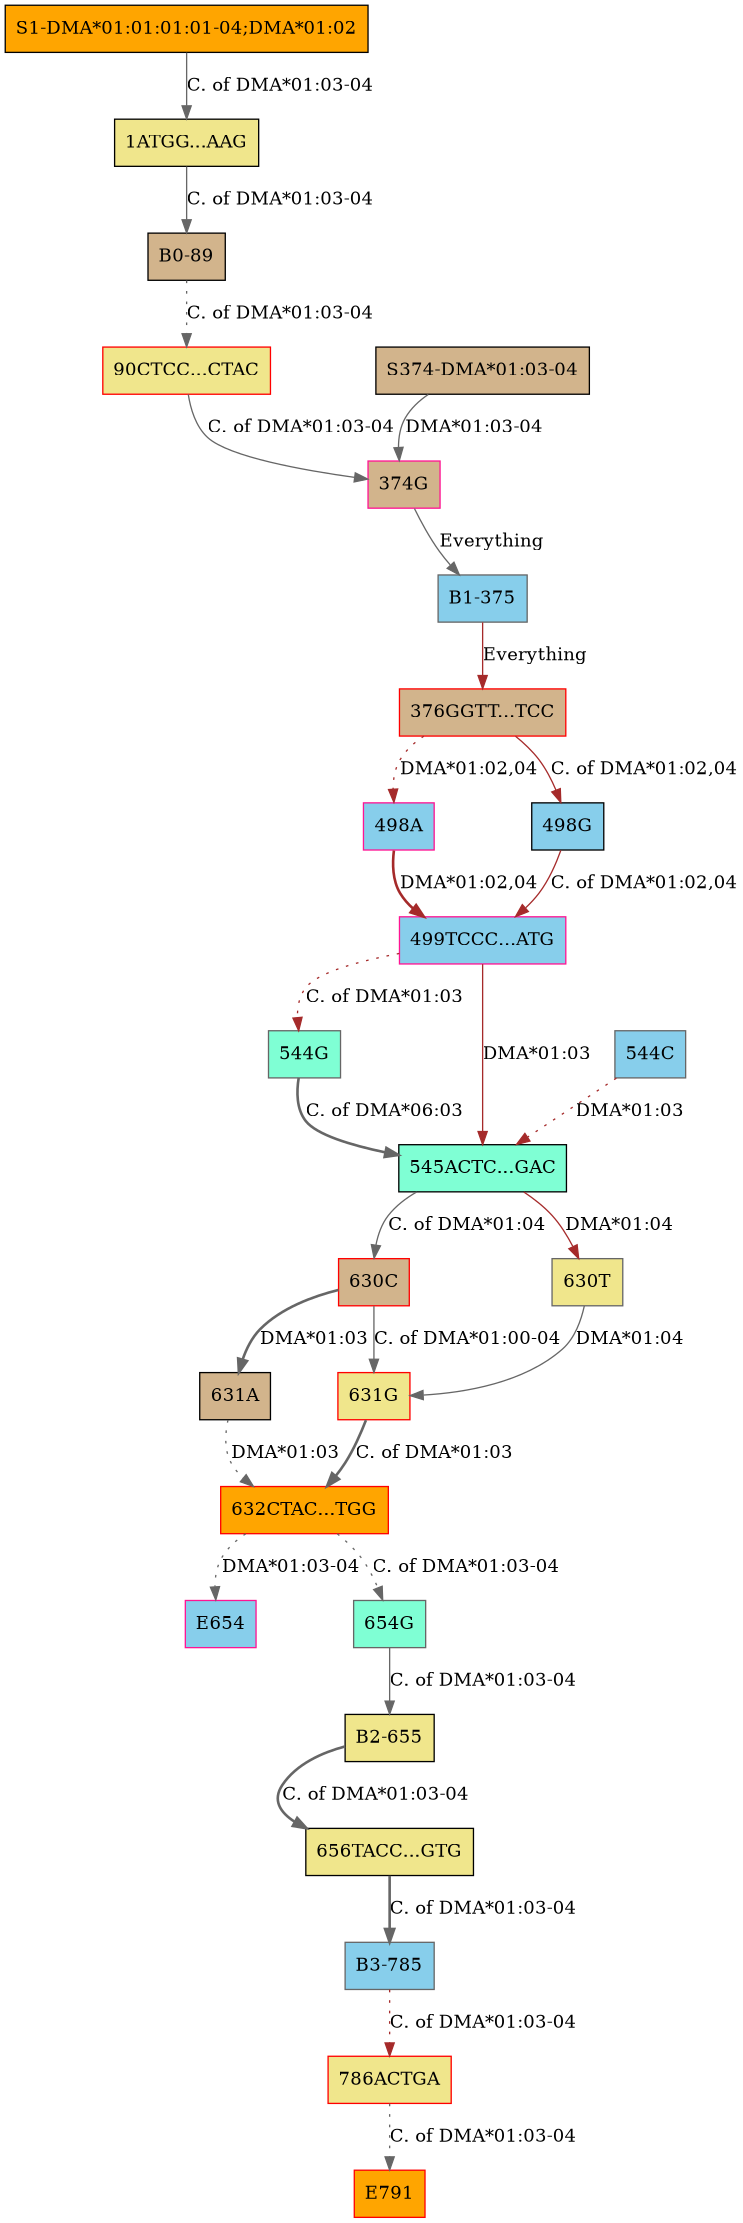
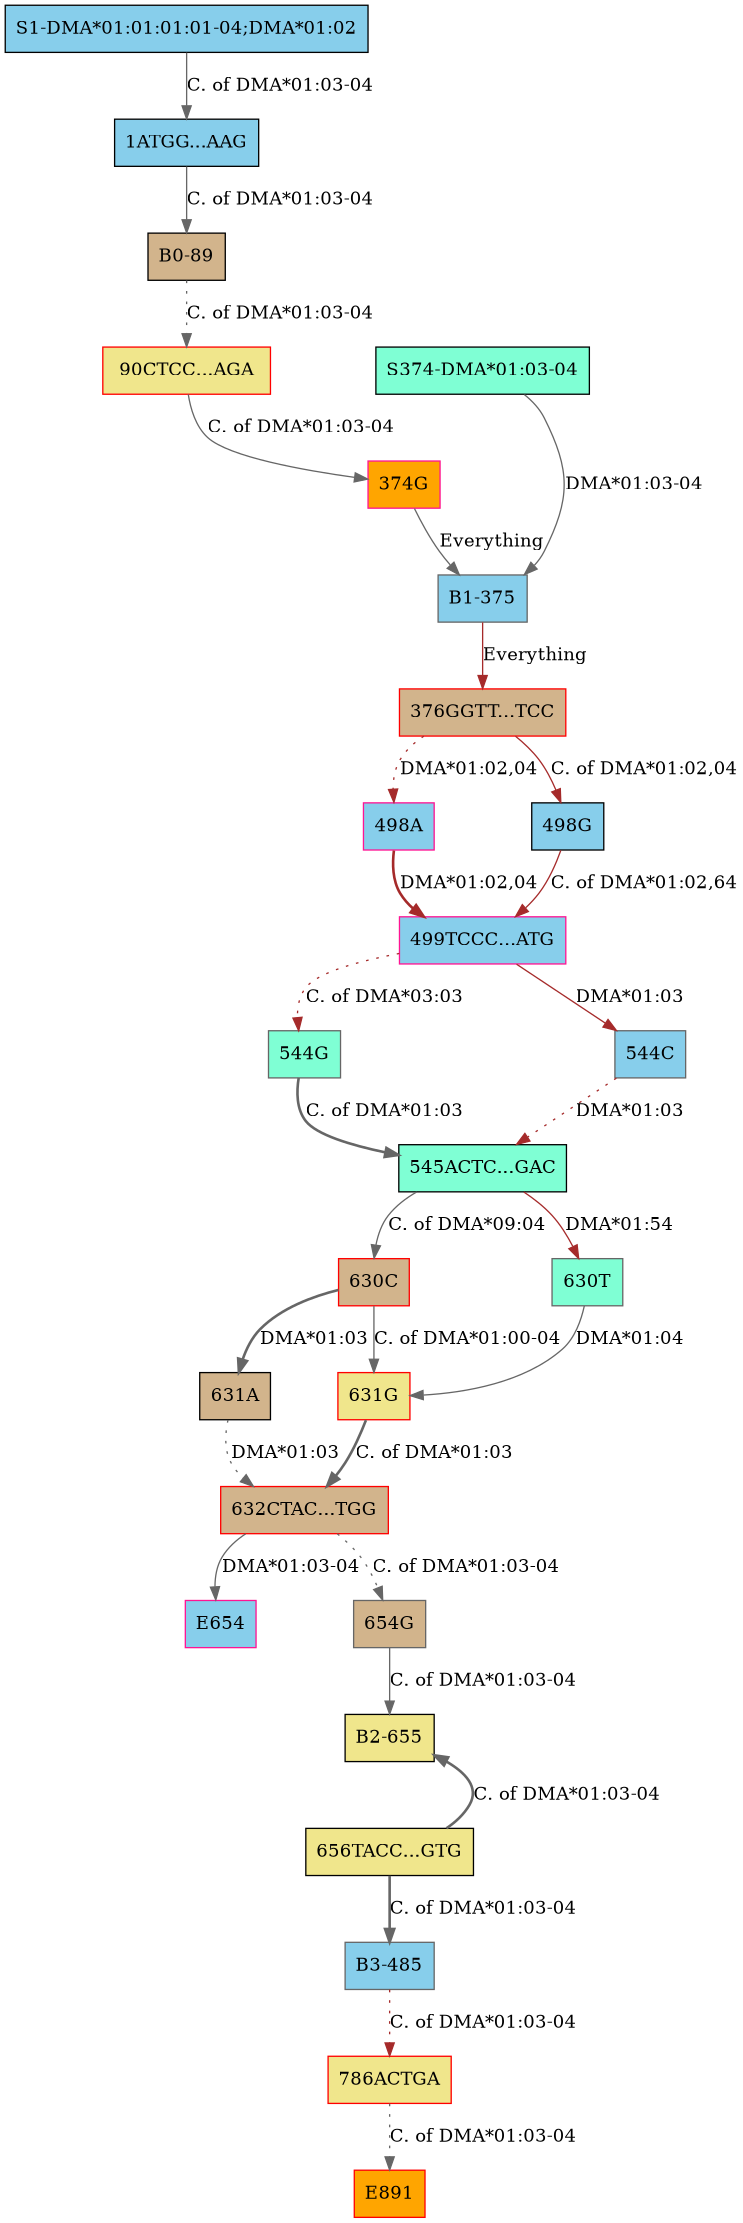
node "S1-DMA*01:01:01:01-04;DMA*01:02": fillcolor orange -> skyblue
node "1ATGG...AAG": fillcolor khaki -> skyblue
node "90CTCC...CTAC": label "90CTCC...CTAC" -> "90CTCC...AGA"
node "S374-DMA*01:03-04": fillcolor tan -> aquamarine
edge "S374-DMA*01:03-04" -> "374G": now "S374-DMA*01:03-04" -> "B1-375"
node "374G": fillcolor tan -> orange
edge "498G" -> "499TCCC...ATG": label "C. of DMA*01:02,04" -> "C. of DMA*01:02,64"
edge "499TCCC...ATG" -> "544G": label "C. of DMA*01:03" -> "C. of DMA*03:03"
edge "499TCCC...ATG" -> "545ACTC...GAC": now "499TCCC...ATG" -> "544C"
edge "544G" -> "545ACTC...GAC": label "C. of DMA*06:03" -> "C. of DMA*01:03"
edge "545ACTC...GAC" -> "630C": label "C. of DMA*01:04" -> "C. of DMA*09:04"
edge "545ACTC...GAC" -> "630T": label "DMA*01:04" -> "DMA*01:54"
node "630T": fillcolor khaki -> aquamarine
node "632CTAC...TGG": fillcolor orange -> tan
edge "632CTAC...TGG" -> "E654": style dotted -> solid
node "654G": fillcolor aquamarine -> tan
edge "B2-655" -> "656TACC...GTG": reversed
node "B3-785": label "B3-785" -> "B3-485"
node "E791": label "E791" -> "E891"
